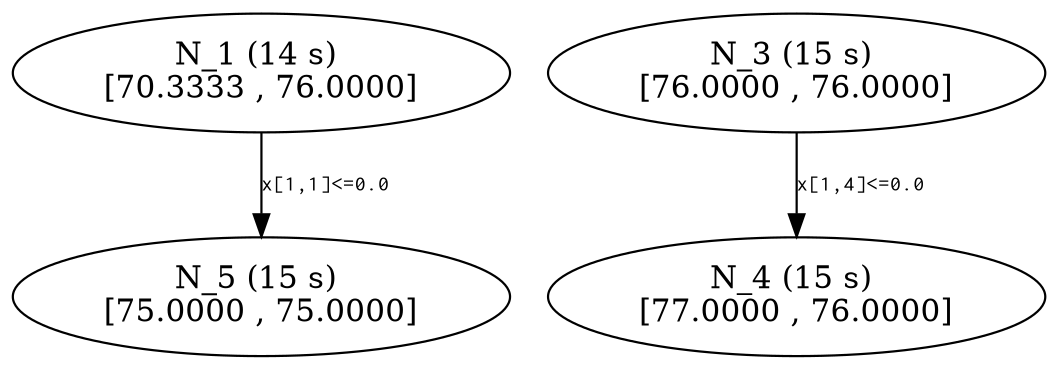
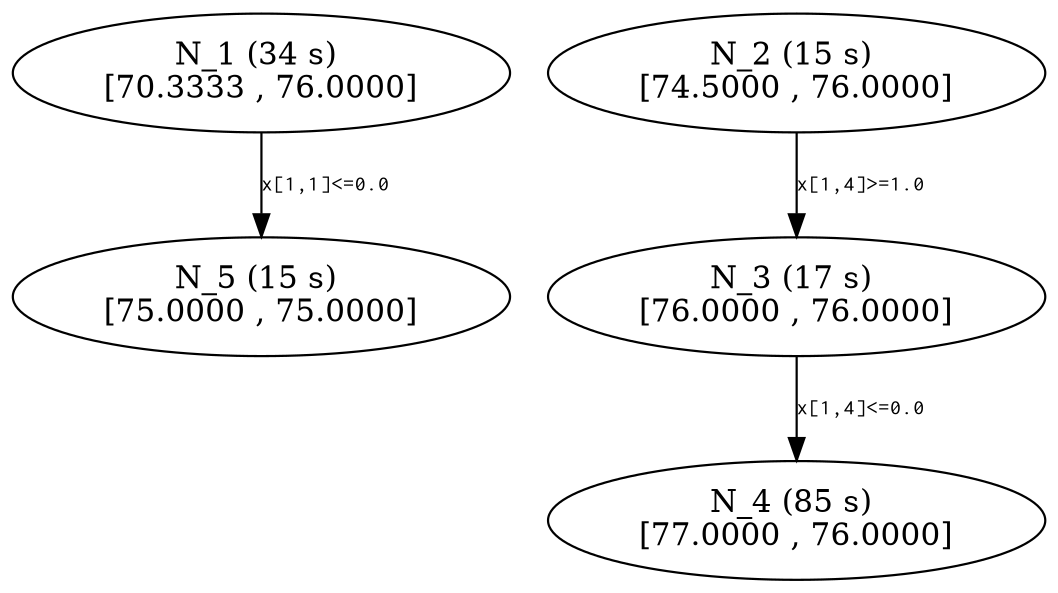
node "N_1 (14 s) [70.3333 , 76.0000]": label "N_1 (14 s) [70.3333 , 76.0000]" -> "N_1 (34 s) [70.3333 , 76.0000]"
node "N_2 (15 s) [74.5000 , 76.0000]": added
node "N_3 (15 s) [76.0000 , 76.0000]": label "N_3 (15 s) [76.0000 , 76.0000]" -> "N_3 (17 s) [76.0000 , 76.0000]"
node "N_4 (15 s) [77.0000 , 76.0000]": label "N_4 (15 s) [77.0000 , 76.0000]" -> "N_4 (85 s) [77.0000 , 76.0000]"
